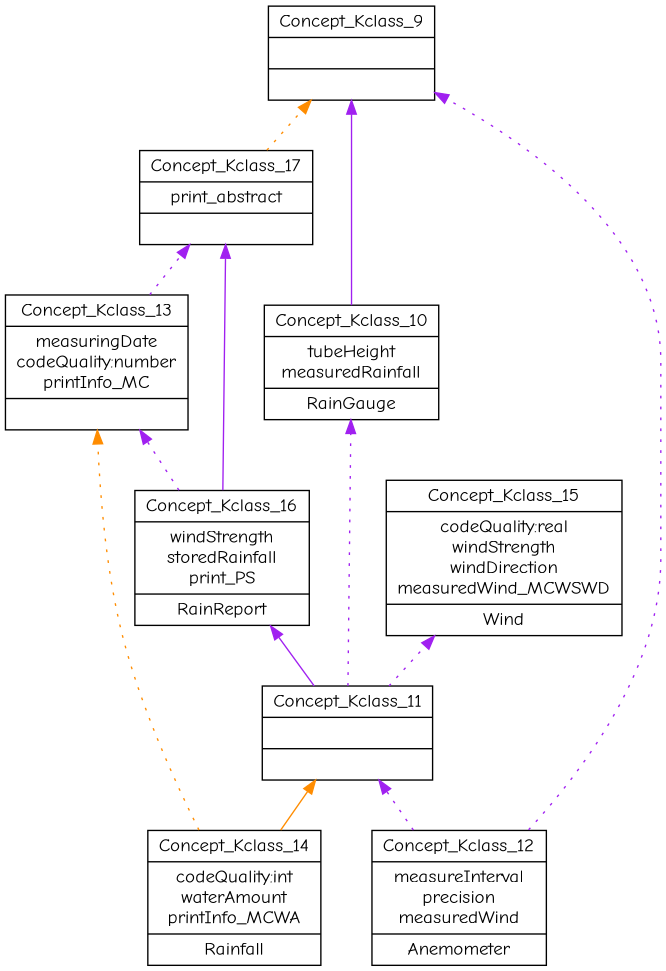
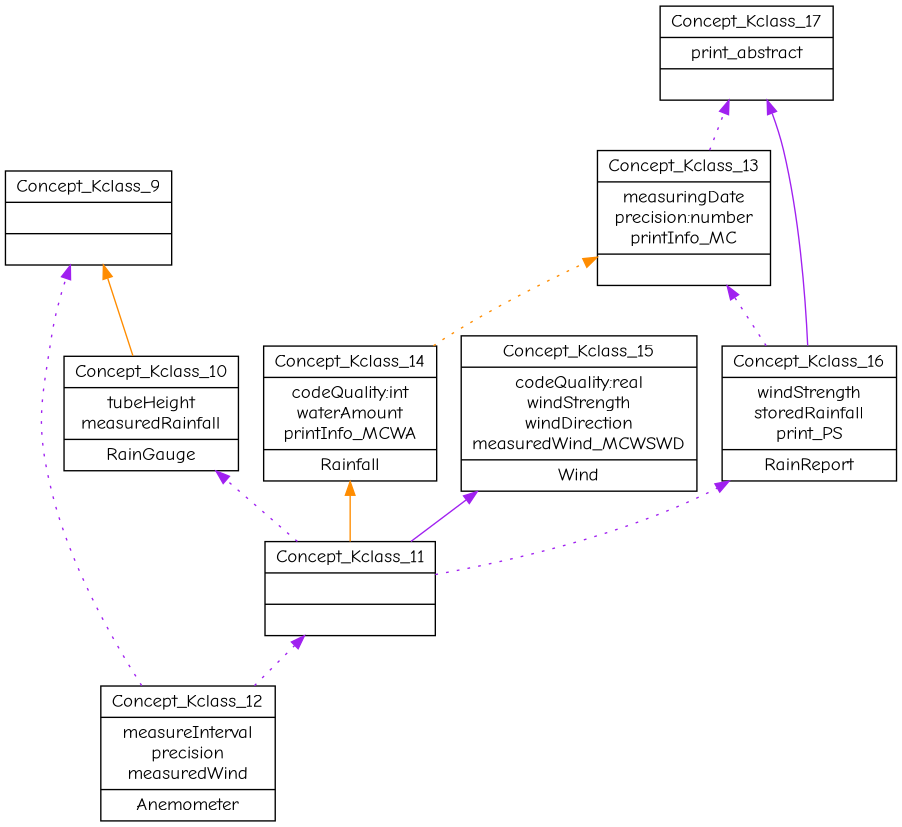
edge "Concept_Kclass_17" -> "Concept_Kclass_9": removed
edge "Concept_Kclass_10" -> "Concept_Kclass_9": color purple -> darkorange
node "Concept_Kclass_13": text "codeQuality:number" -> "precision:number"
edge "Concept_Kclass_11" -> "Concept_Kclass_16": style solid -> dotted
edge "Concept_Kclass_11" -> "Concept_Kclass_15": style dotted -> solid
edge "Concept_Kclass_14" -> "Concept_Kclass_11": reversed
